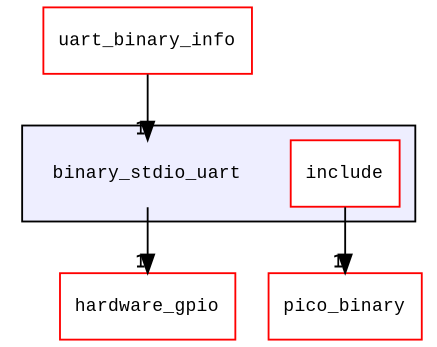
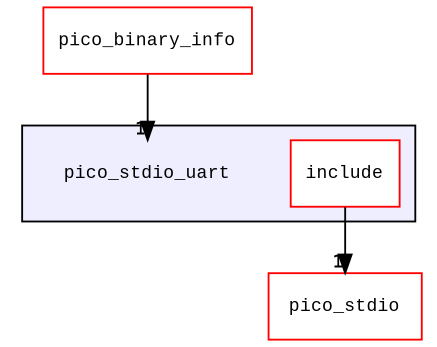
node "uart_binary_info": label "uart_binary_info" -> "pico_binary_info"
node "binary_stdio_uart": label "binary_stdio_uart" -> "pico_stdio_uart"
node "hardware_gpio": removed
node "pico_binary": label "pico_binary" -> "pico_stdio"
